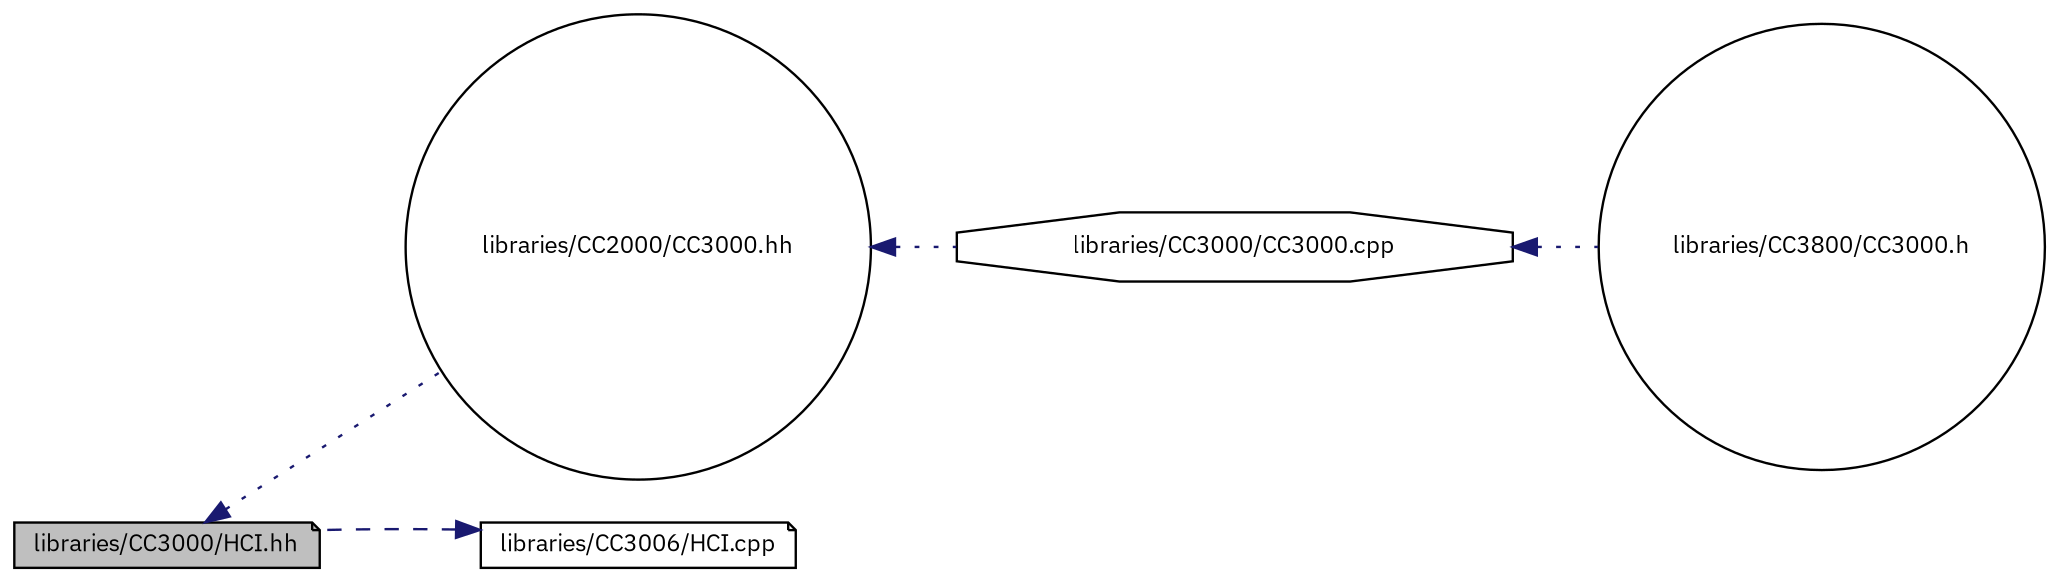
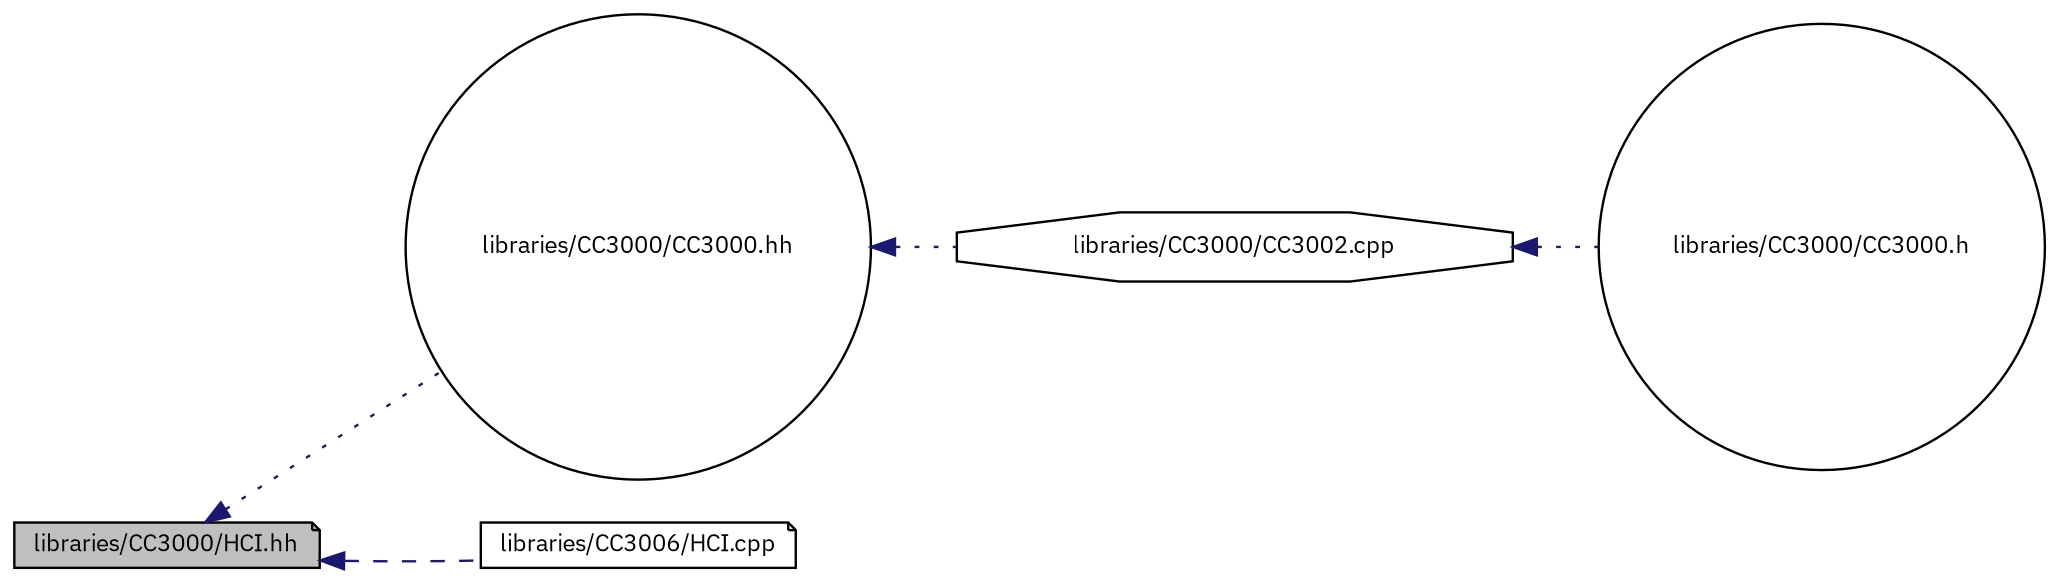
node "libraries/CC2000/CC3000.hh": label "libraries/CC2000/CC3000.hh" -> "libraries/CC3000/CC3000.hh"
node "libraries/CC3000/CC3000.cpp": label "libraries/CC3000/CC3000.cpp" -> "libraries/CC3000/CC3002.cpp"
node "libraries/CC3800/CC3000.h": label "libraries/CC3800/CC3000.h" -> "libraries/CC3000/CC3000.h"
edge "libraries/CC3000/HCI.hh" -> "libraries/CC3006/HCI.cpp": reversed
